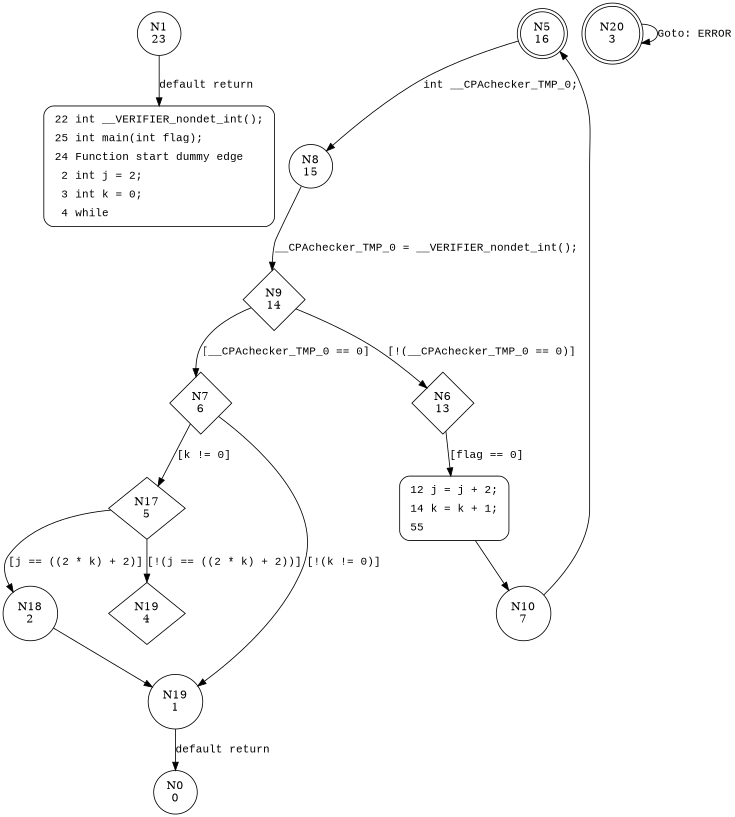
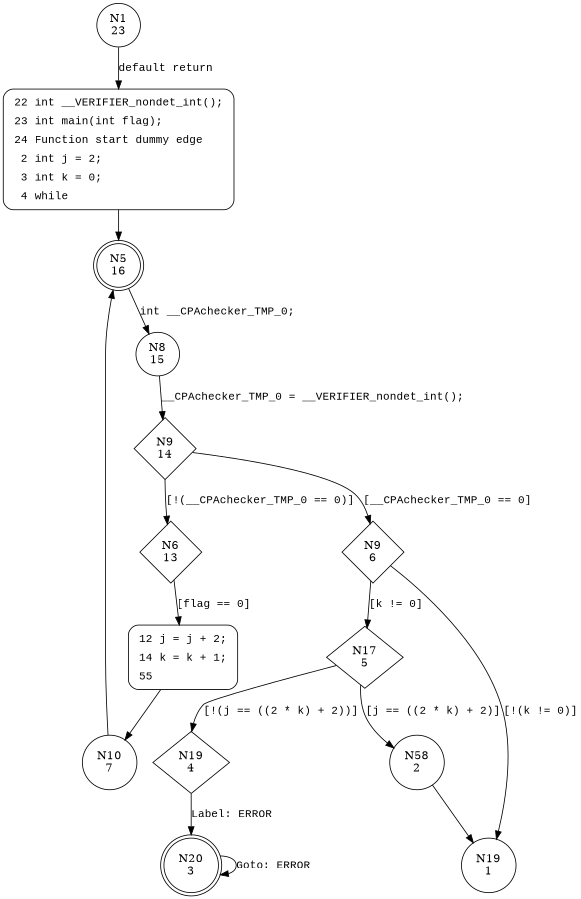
node "22": text "25" -> "23"
edge "22" -> "N5 16": added
node "N7 6": label "N7 6" -> "N9 6"
node "N18 2": label "N18 2" -> "N58 2"
node "N0 0": removed
edge "N19 4" -> "N20 3": added, label "Label: ERROR"
